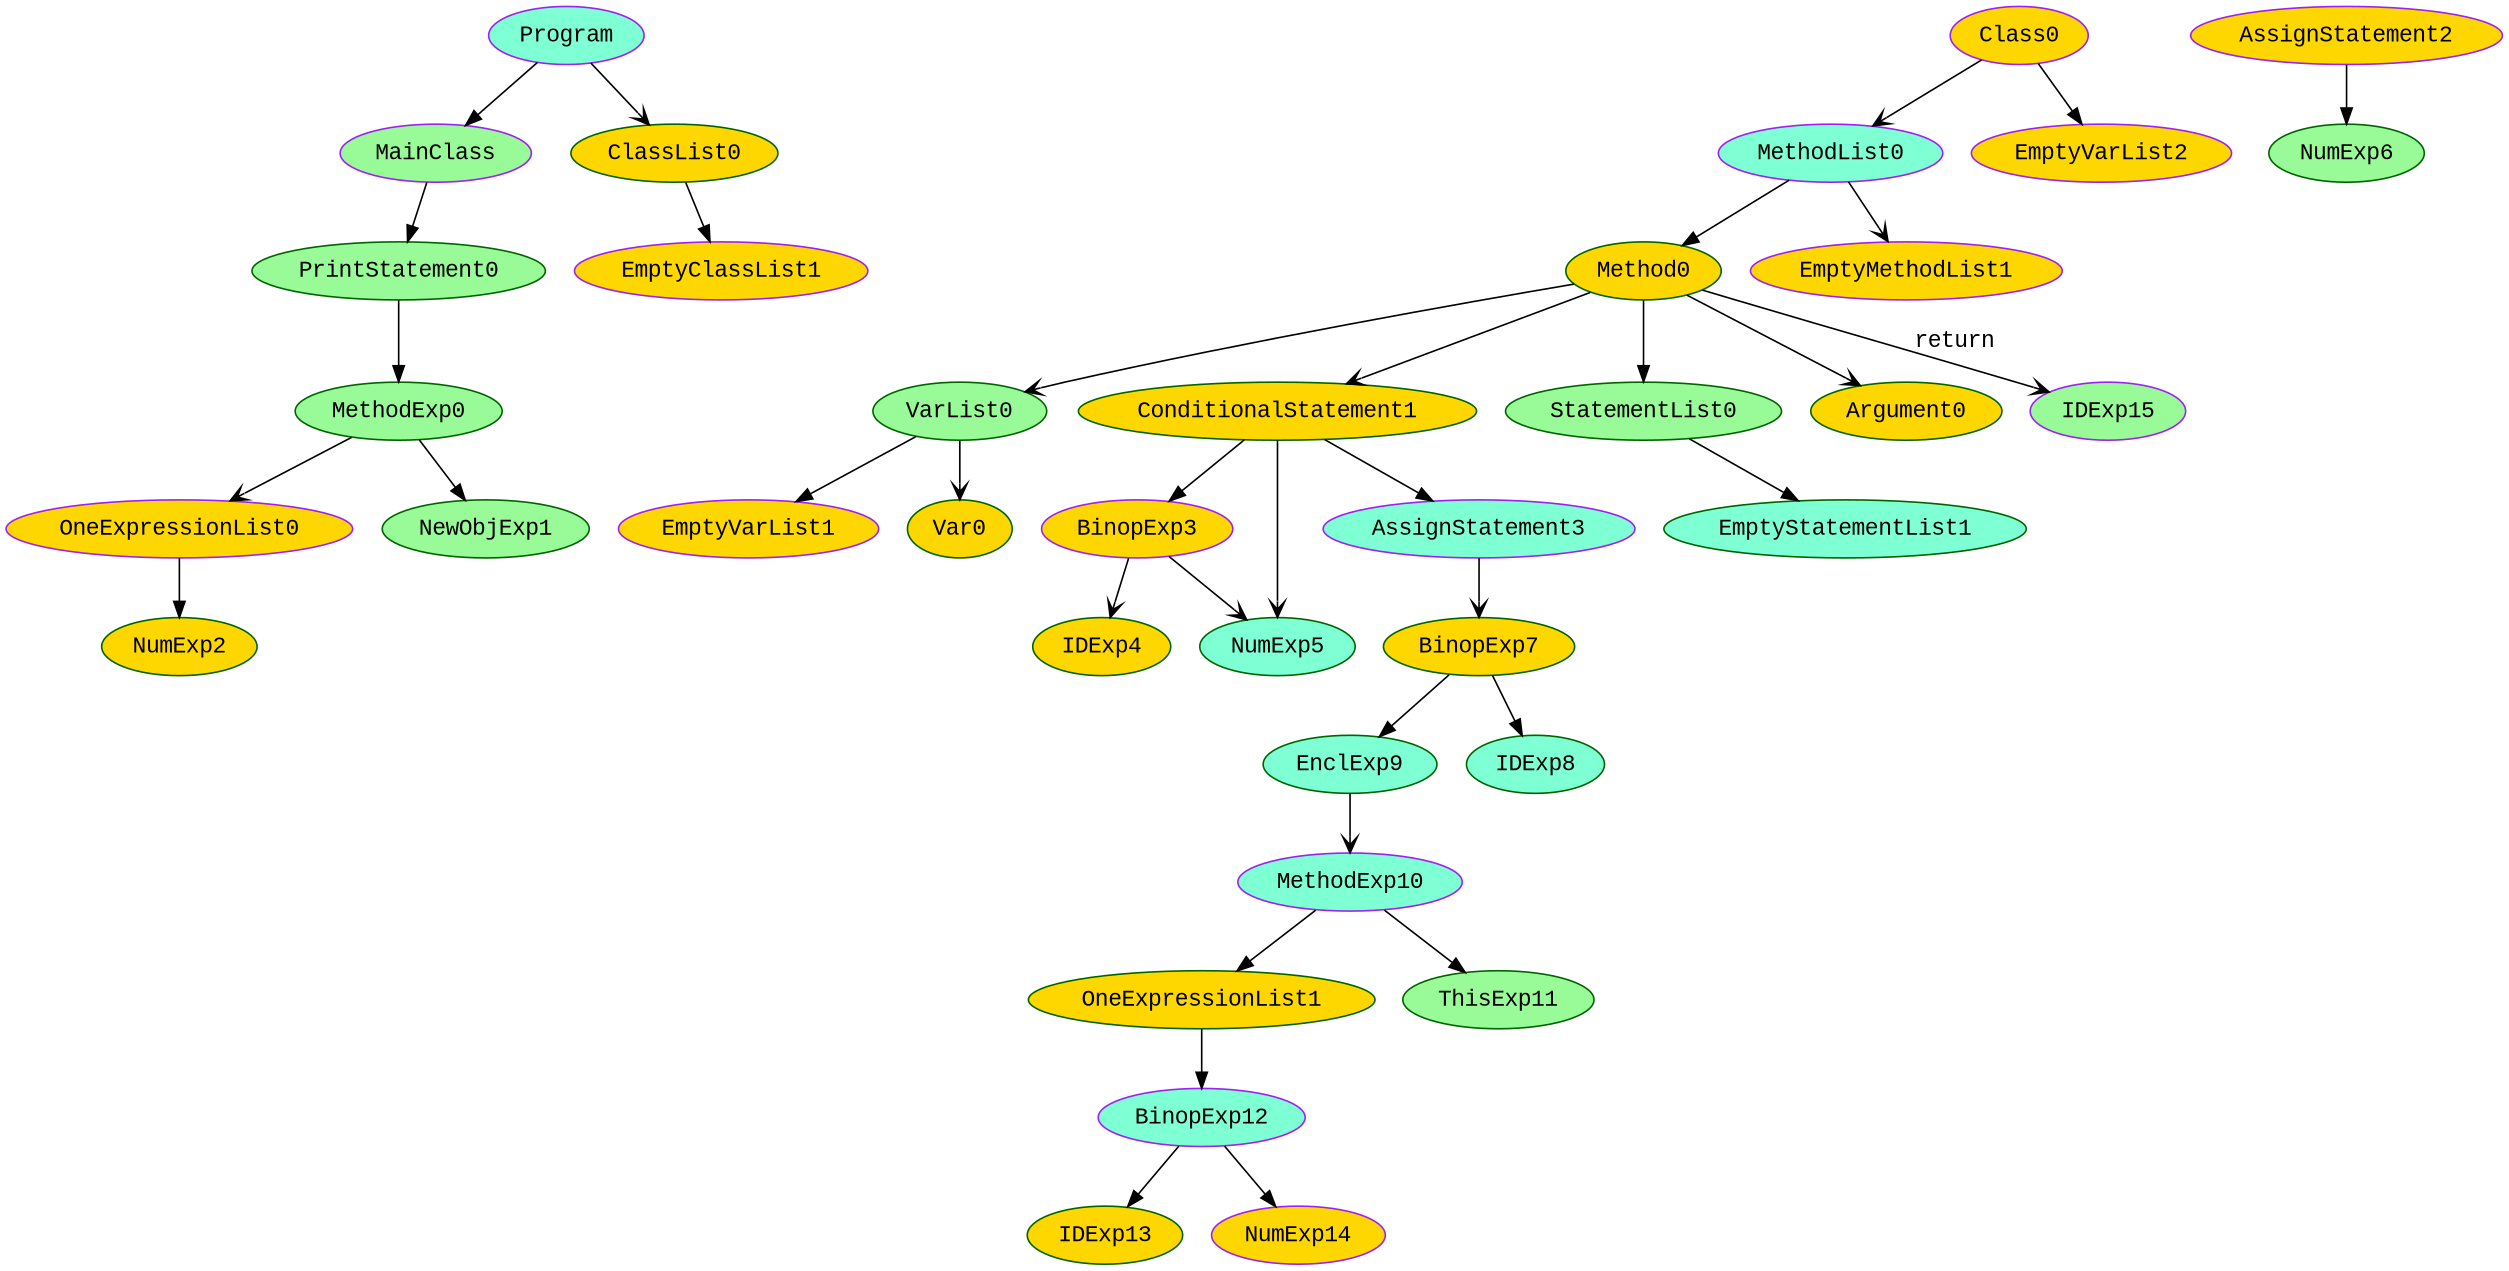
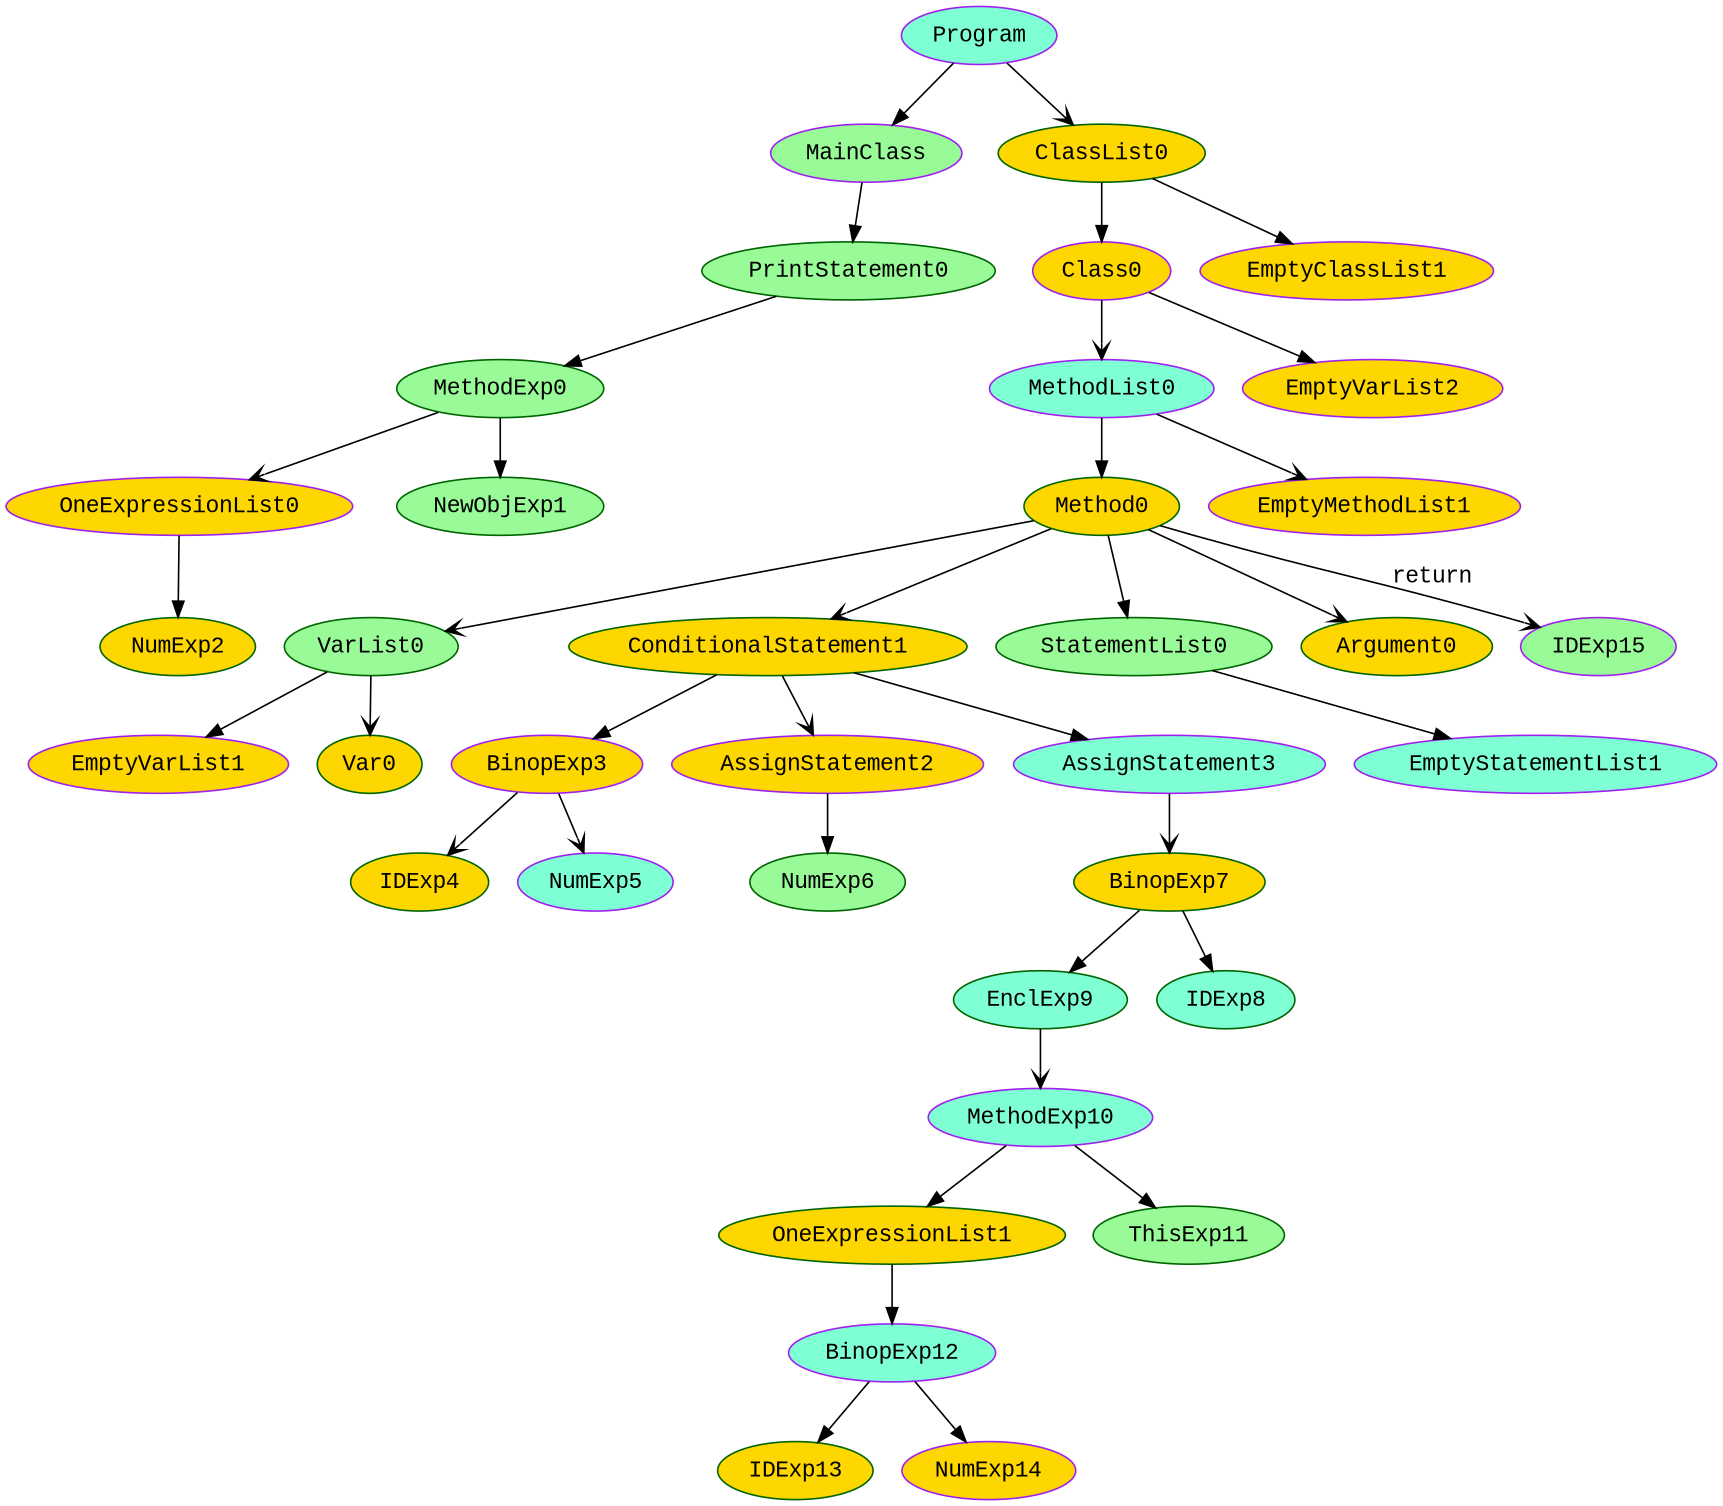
edge "ClassList0" -> "Class0": added
edge "ConditionalStatement1" -> "NumExp5": now "ConditionalStatement1" -> "AssignStatement2"
node "EmptyStatementList1": color darkgreen -> purple
node "NumExp5": color darkgreen -> purple
